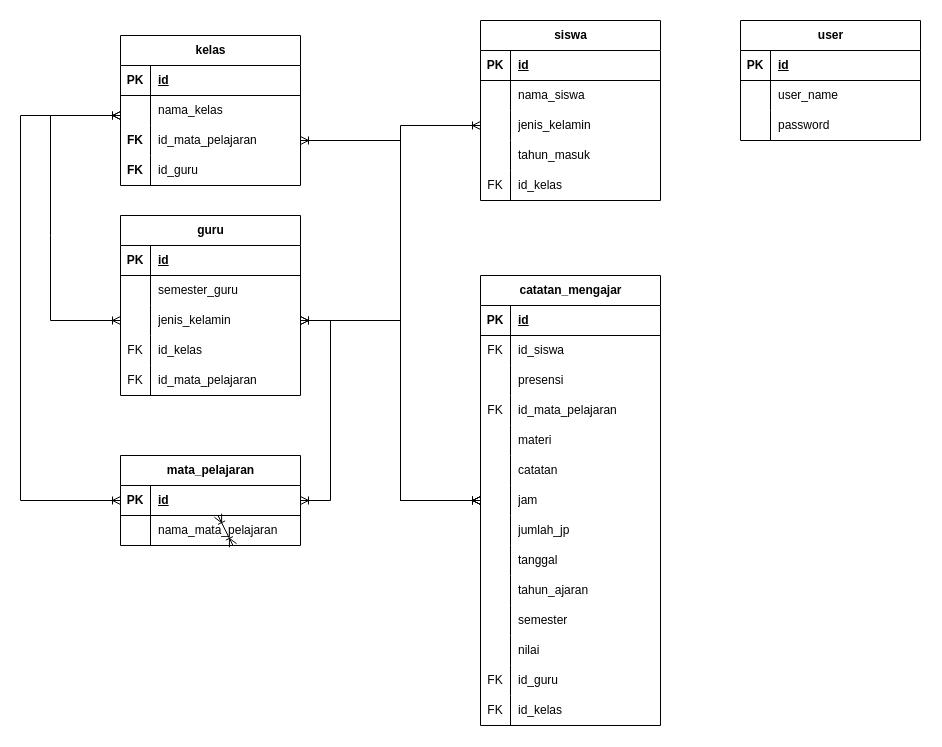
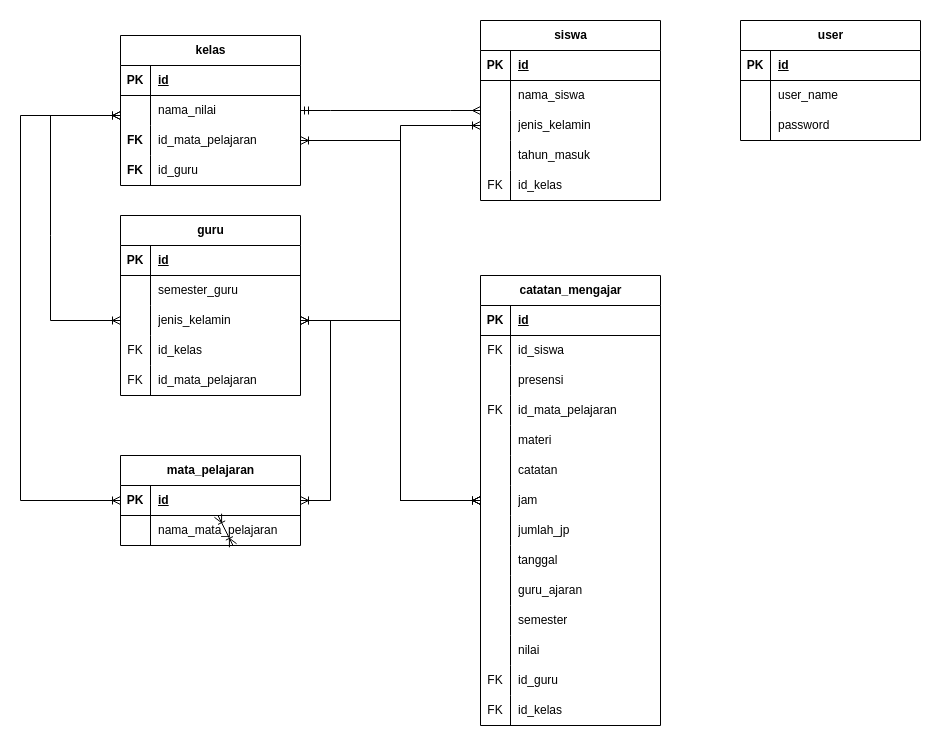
node "nama_kelas": label "nama_kelas" -> "nama_nilai"
edge "kelas" -- "siswa": added
node "tahun_ajaran": label "tahun_ajaran" -> "guru_ajaran"
